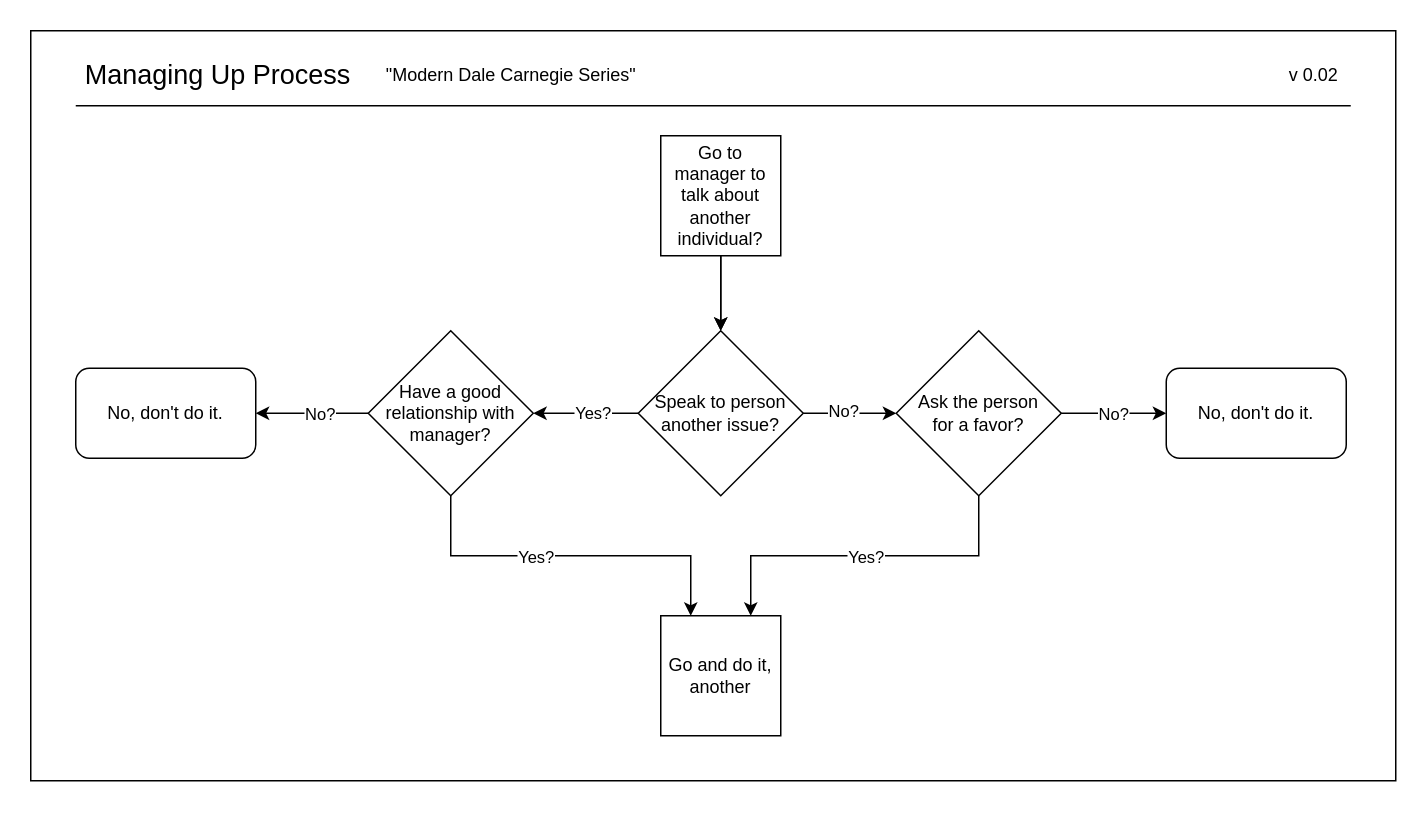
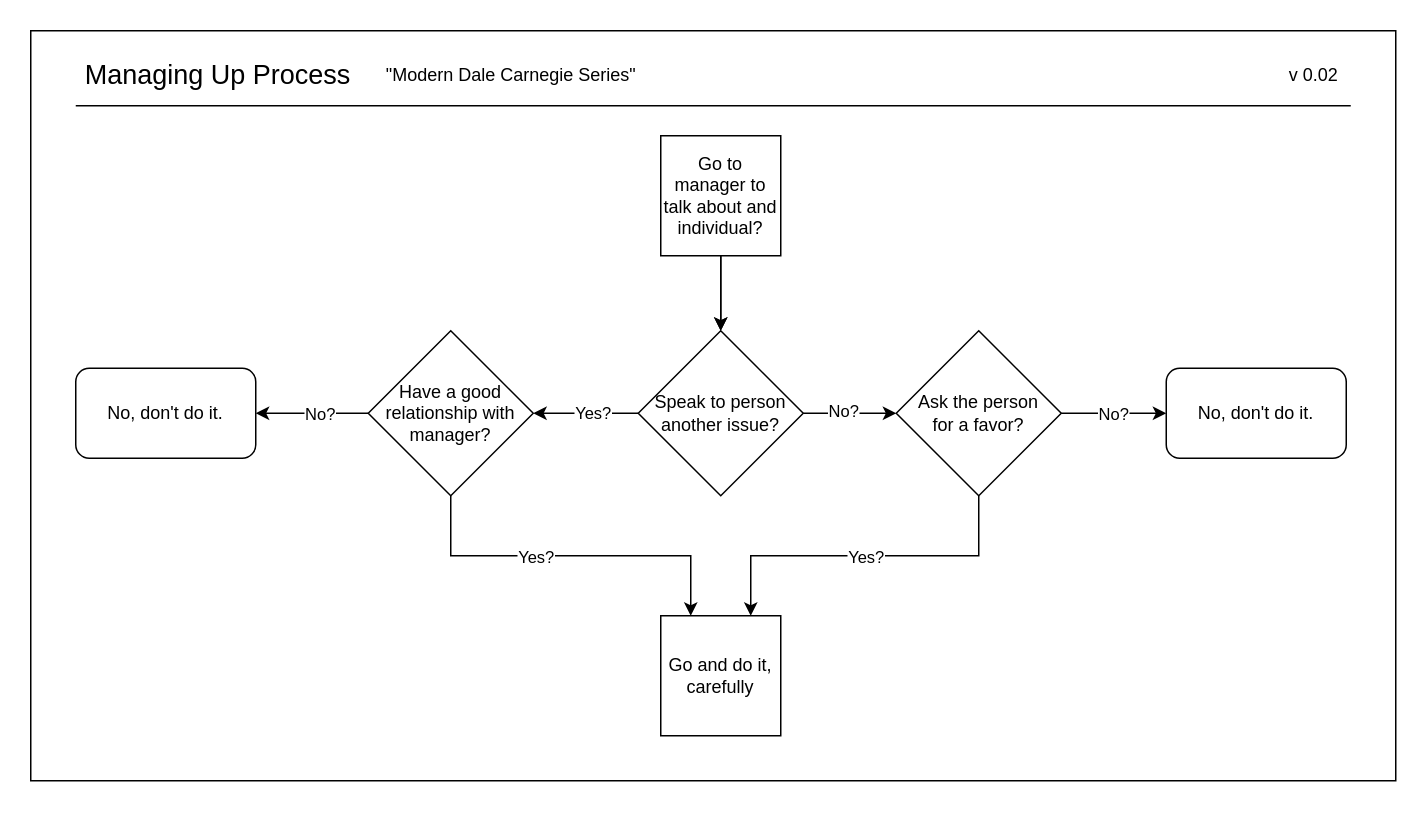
node "Go to manager to talk about another individual?": label "Go to manager to talk about another individual?" -> "Go to manager to talk about and individual?"
node "Go and do it, another": label "Go and do it, another" -> "Go and do it, carefully"
